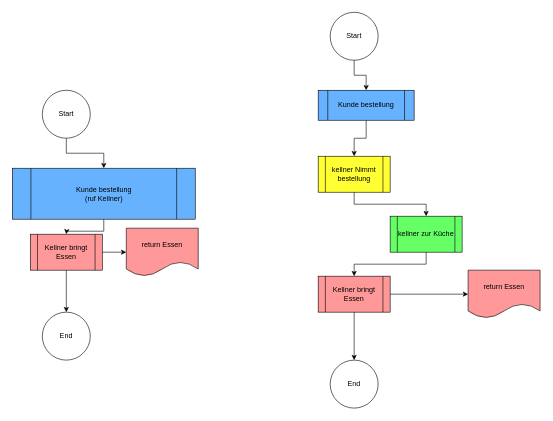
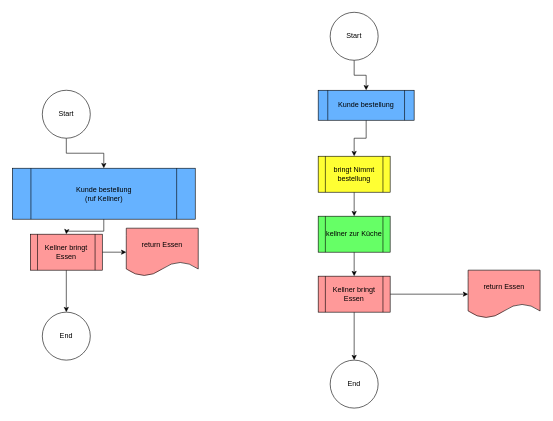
node "kellner Nimmt bestellung": label "kellner Nimmt bestellung" -> "bringt Nimmt bestellung"
node "kellner zur Küche": moved (426, 234) -> (354, 234)
